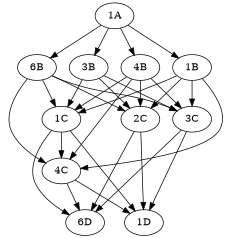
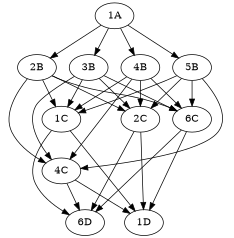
node "6B": label "6B" -> "2B"
node "1B": label "1B" -> "5B"
node "3C": label "3C" -> "6C"
edge "1C" -> "4C": now "3B" -> "4C"
